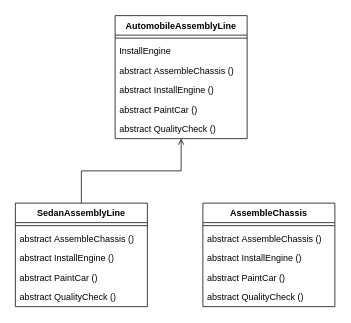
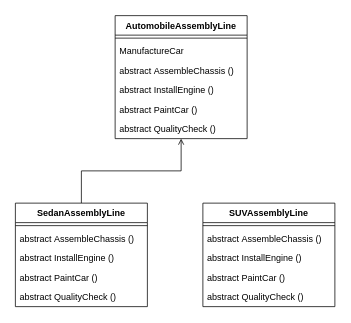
node "InstallEngine": label "InstallEngine" -> "ManufactureCar"
node "AssembleChassis": label "AssembleChassis" -> "SUVAssemblyLine"
